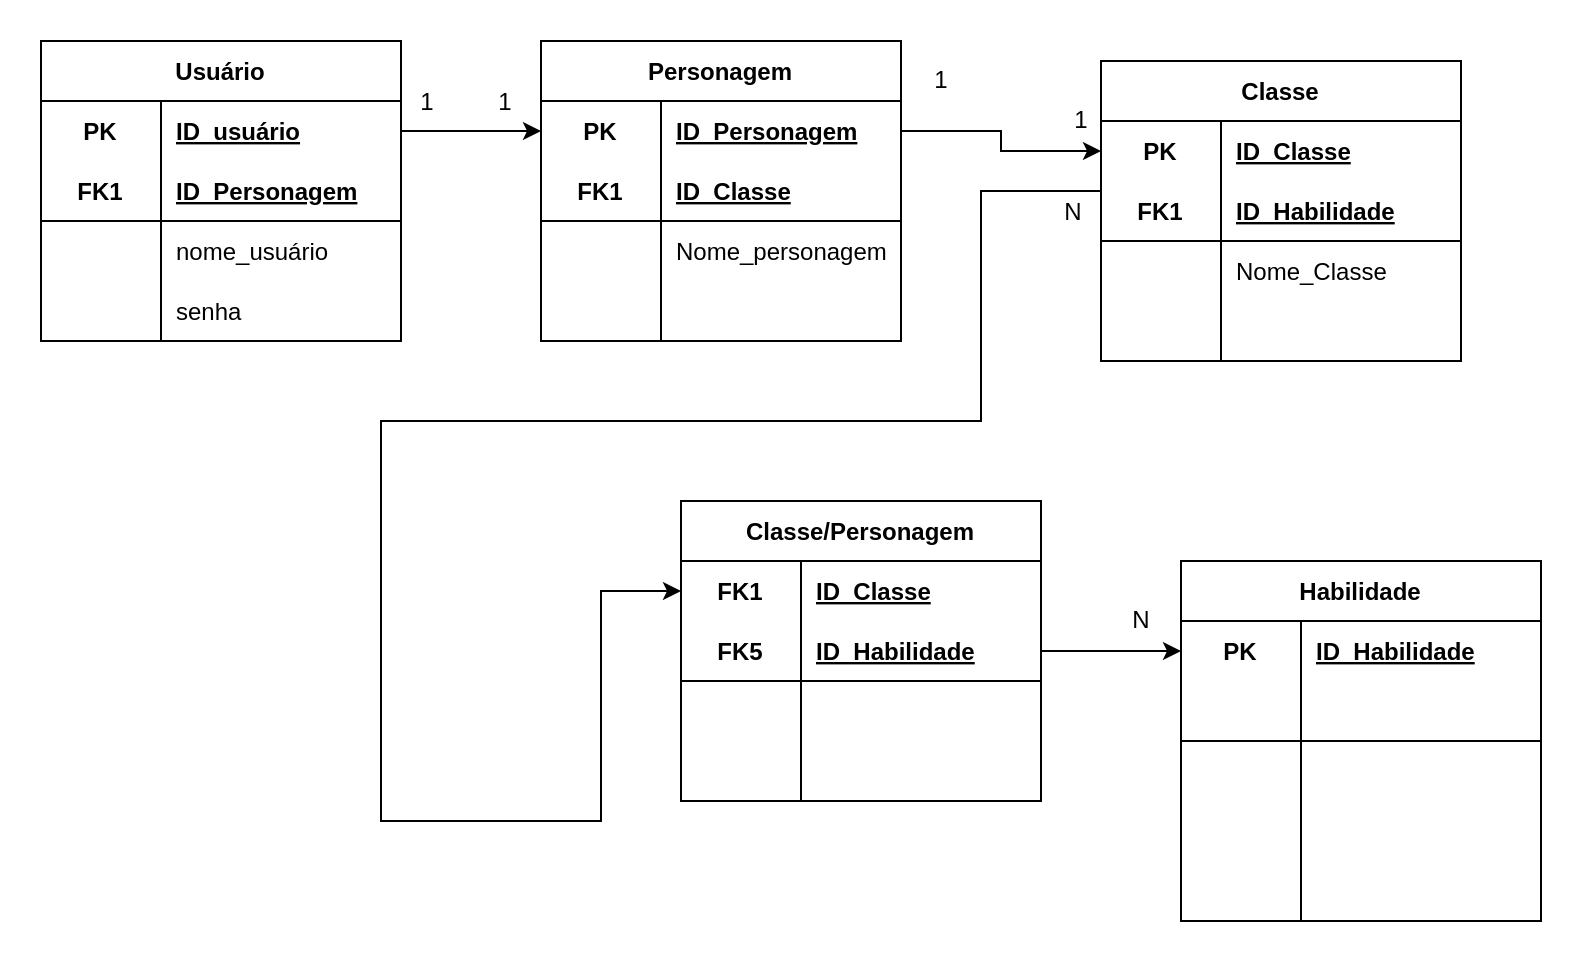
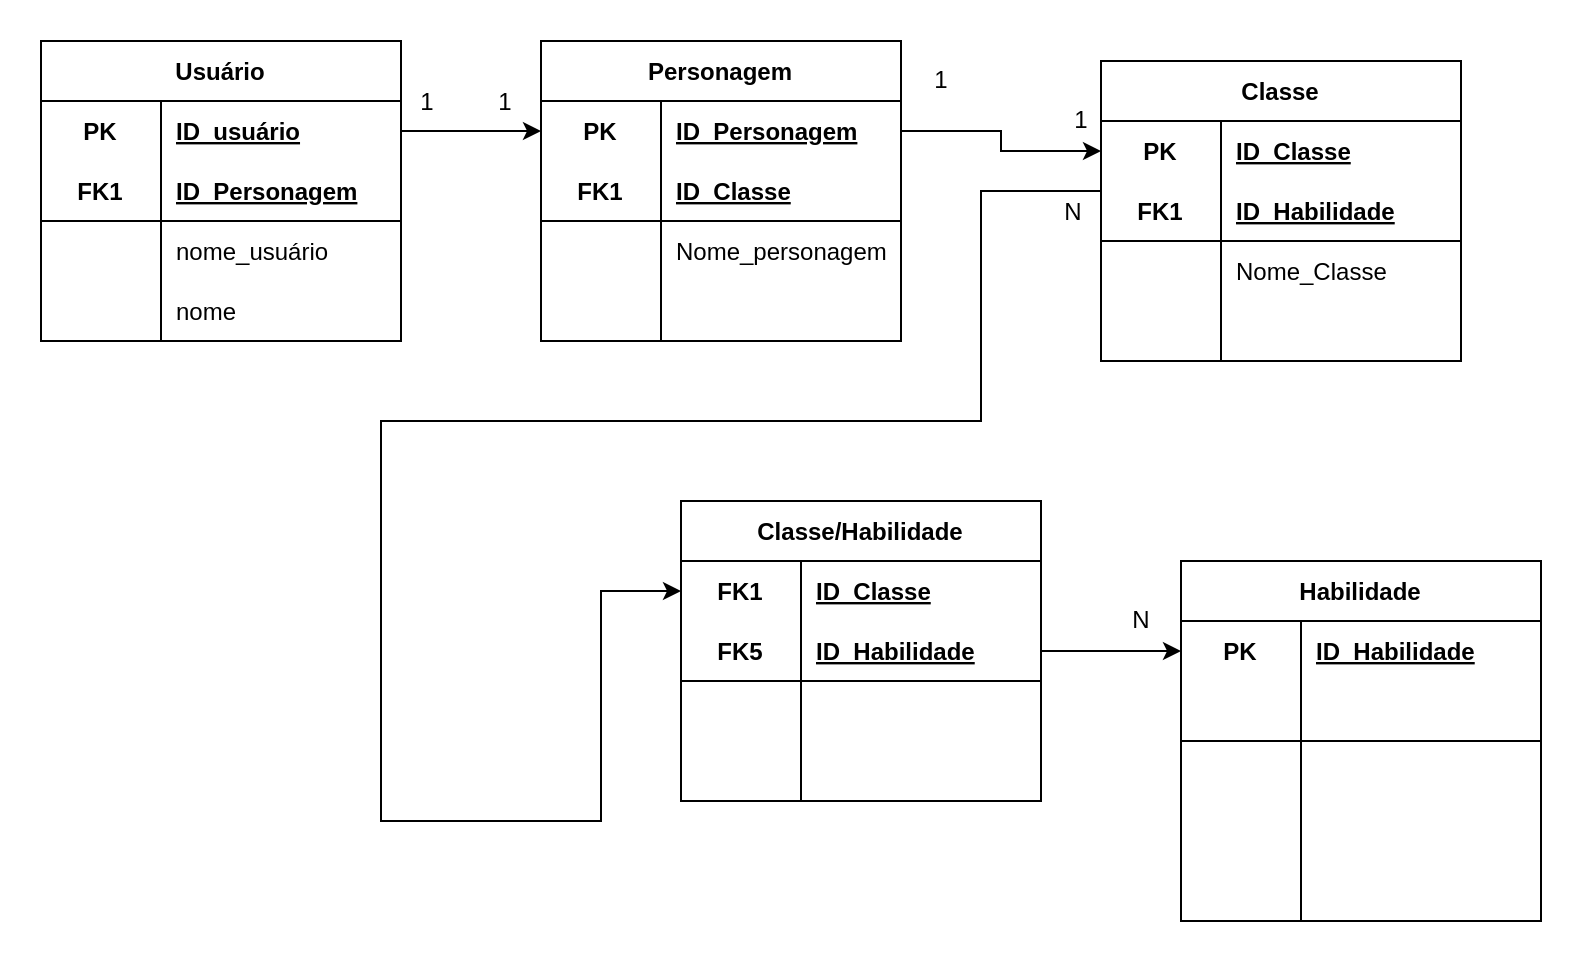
node "senha": label "senha" -> "nome"
node "Classe/Personagem": label "Classe/Personagem" -> "Classe/Habilidade"
